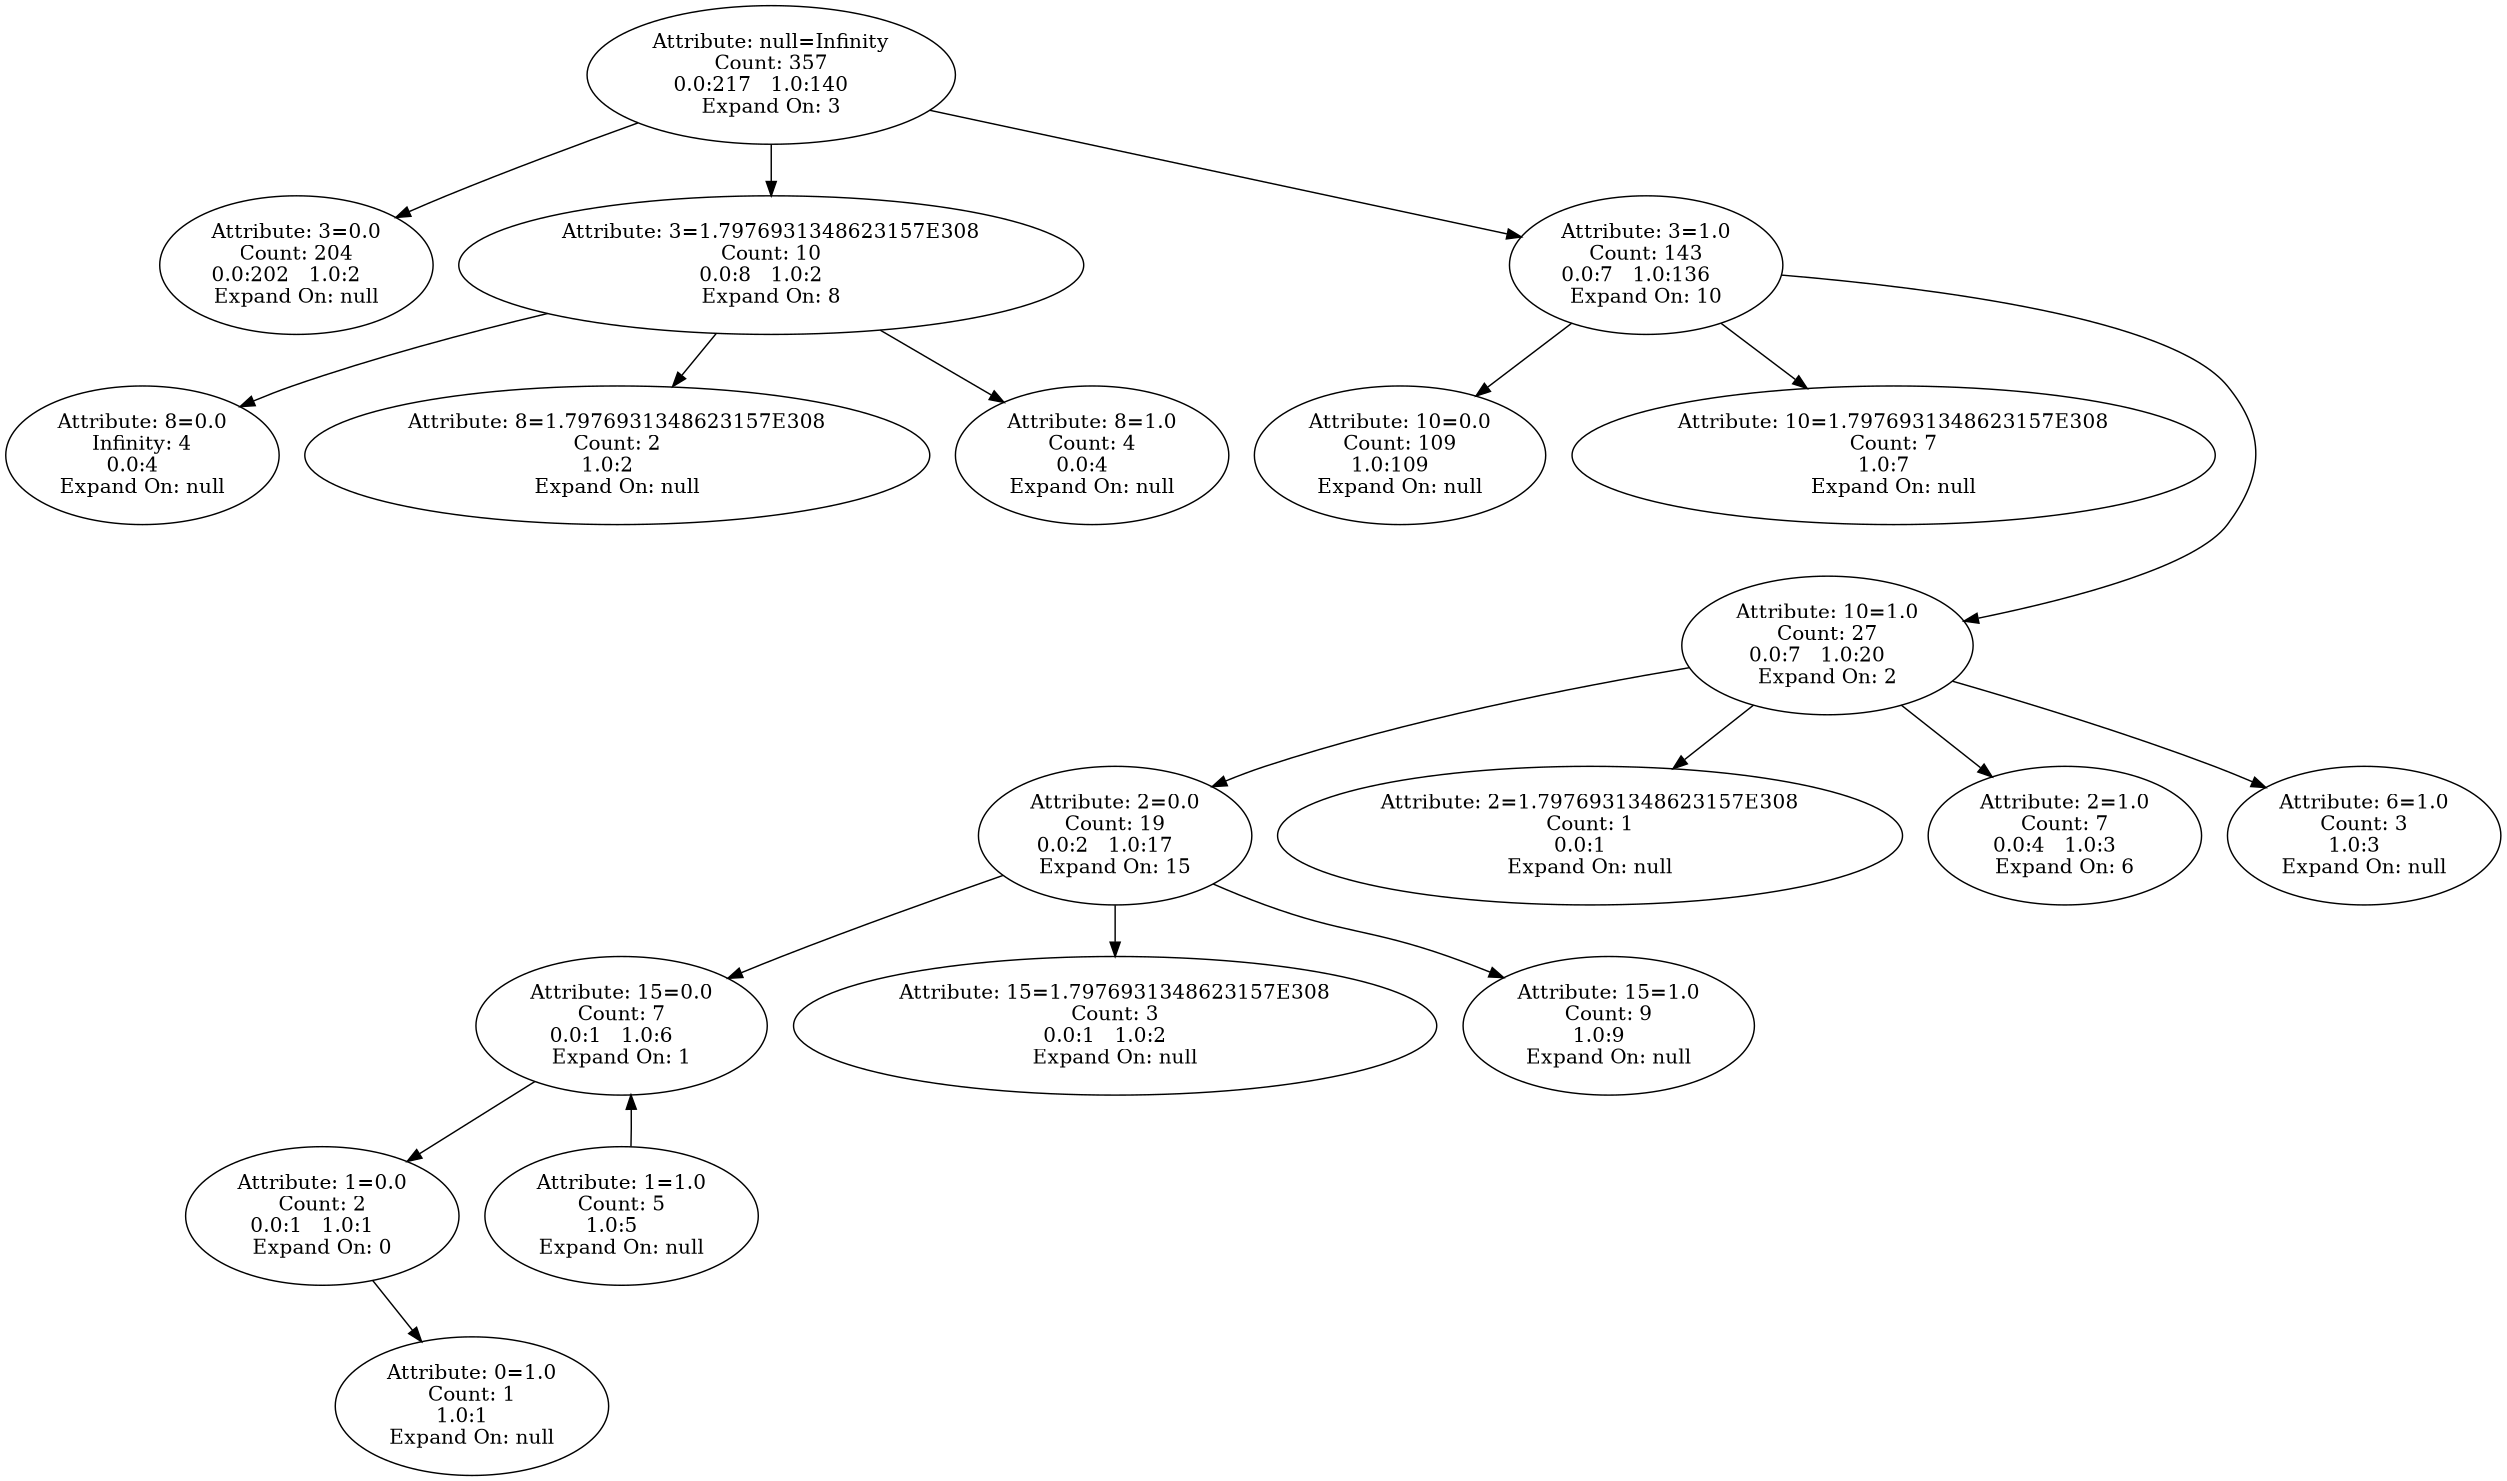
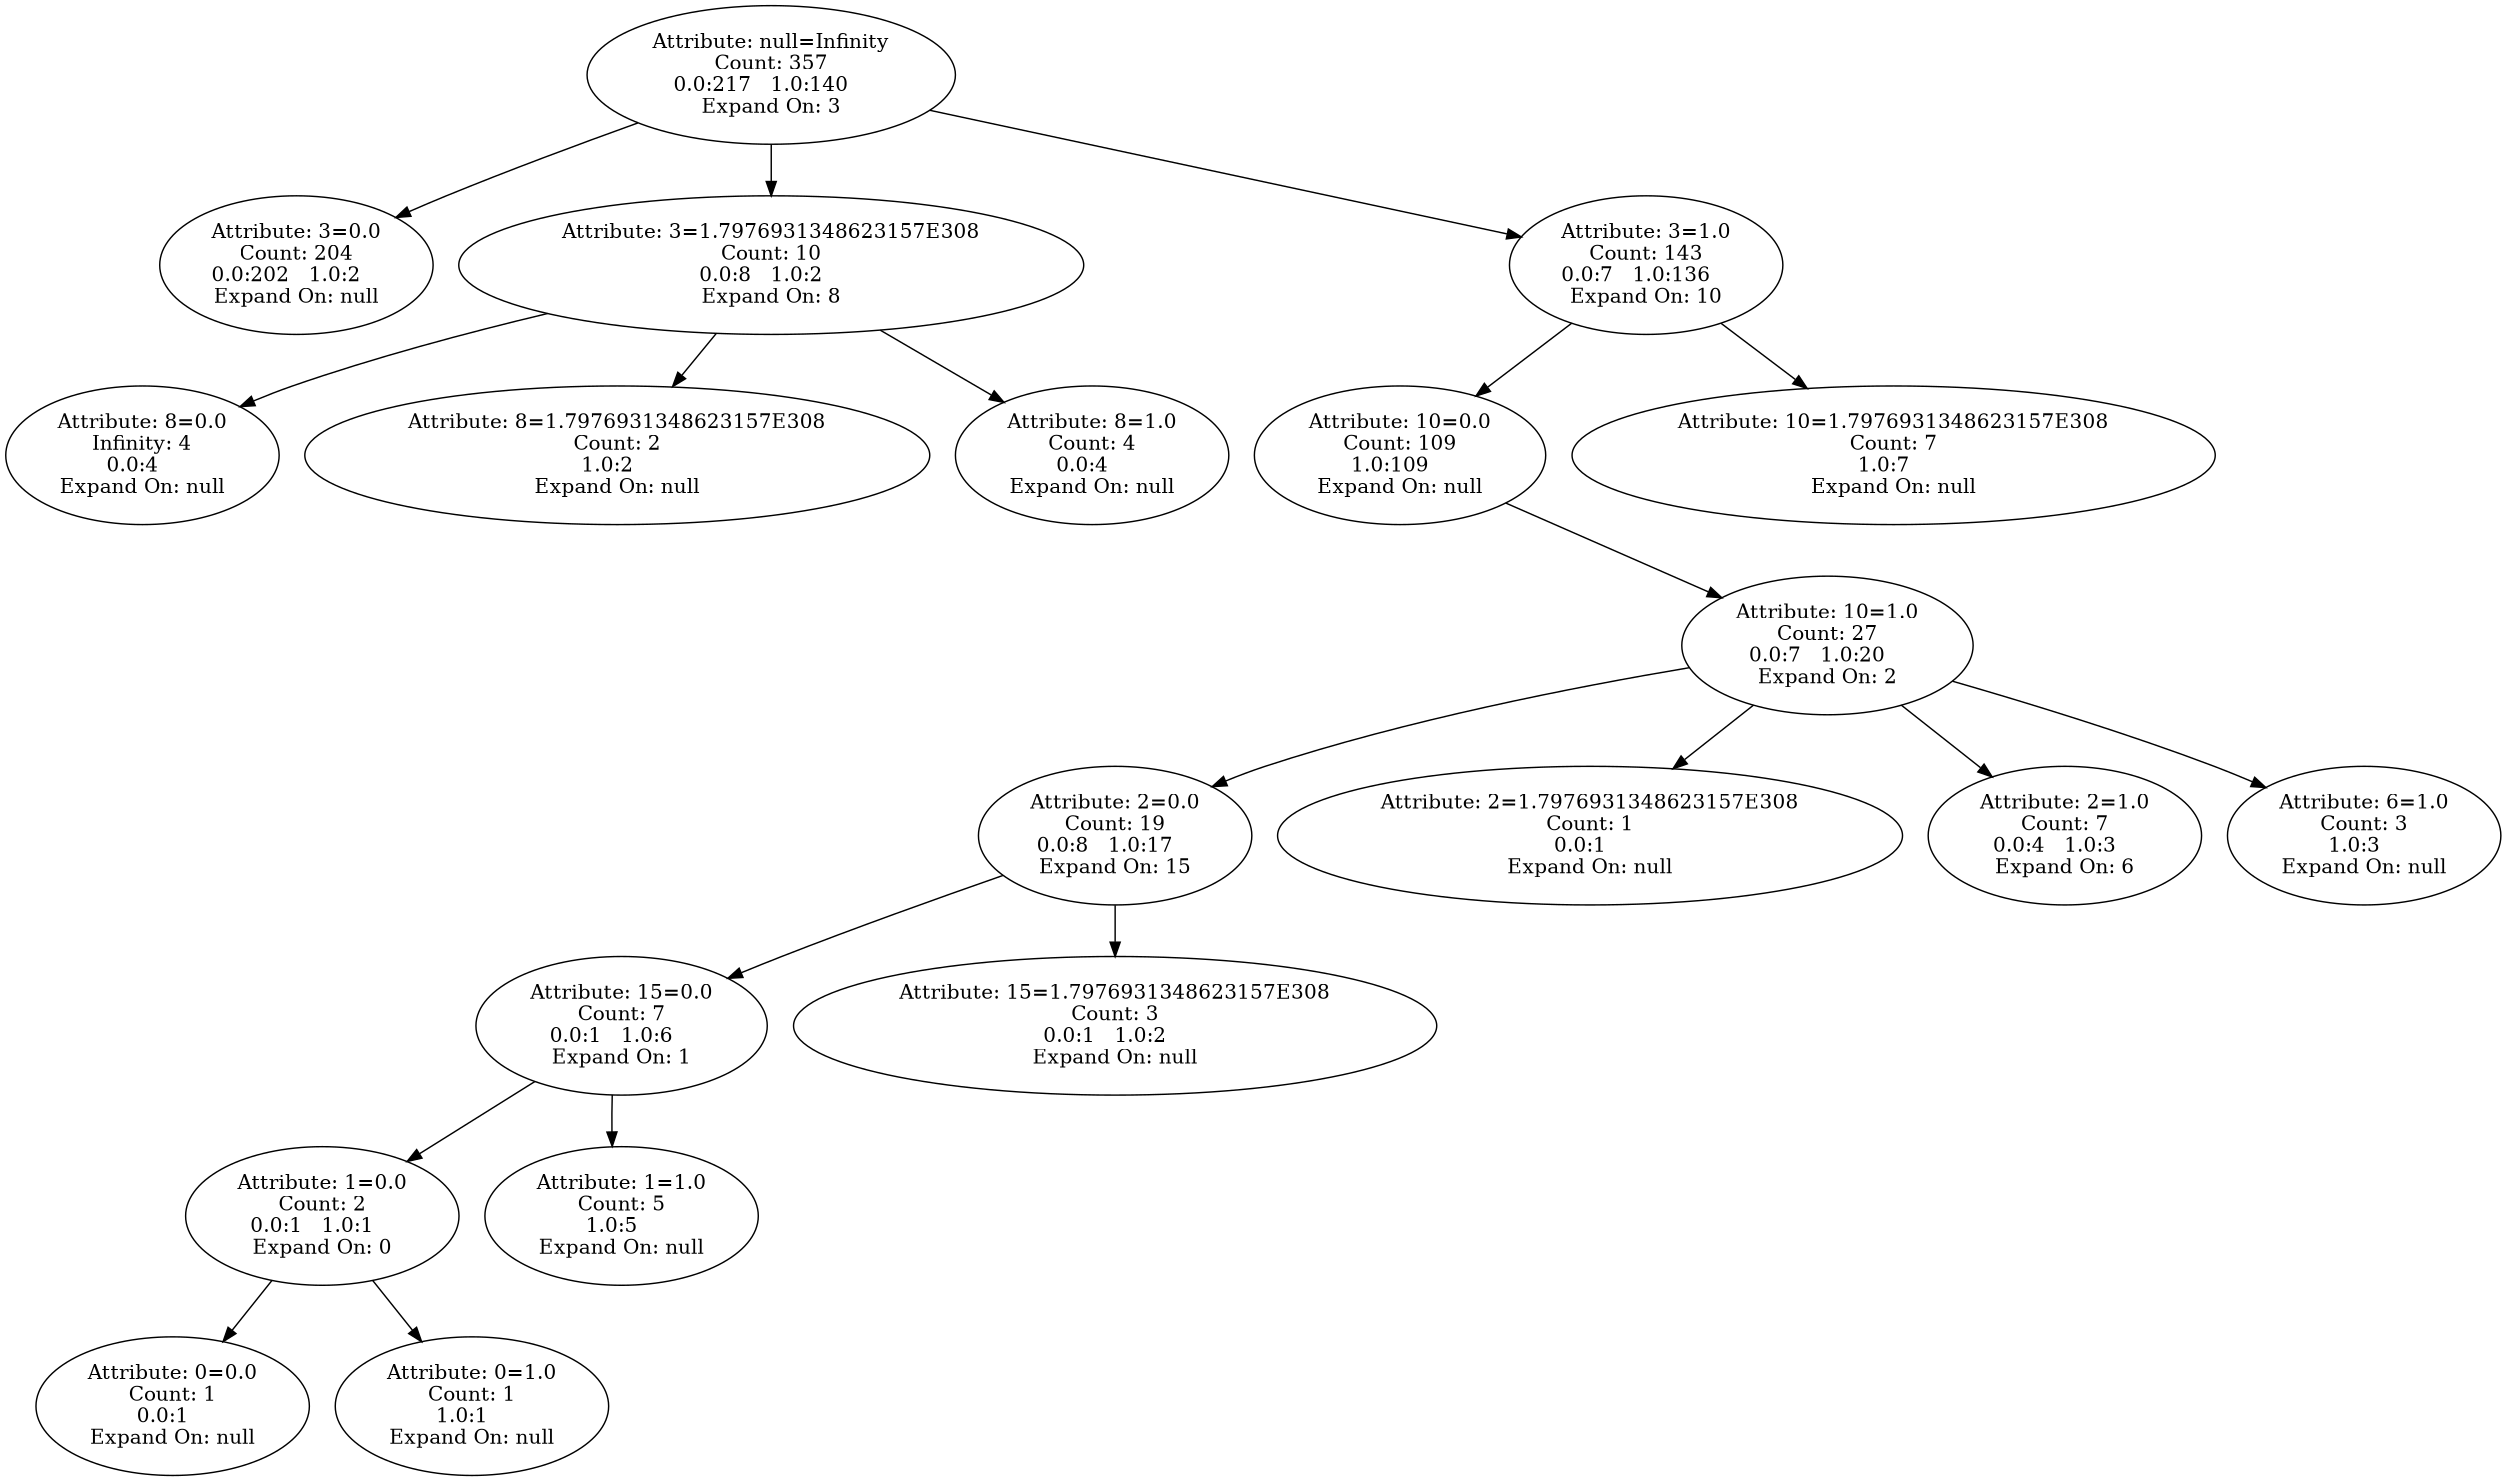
edge "Attribute: 3=1.0 Count: 143 0.0:7   1.0:136 Expand On: 10" -> "Attribute: 10=1.0 Count: 27 0.0:7   1.0:20 Expand On: 2": now "Attribute: 10=0.0 Count: 109 1.0:109 Expand On: null" -> "Attribute: 10=1.0 Count: 27 0.0:7   1.0:20 Expand On: 2"
node "Attribute: 2=0.0 Count: 19 0.0:2   1.0:17 Expand On: 15": label "Attribute: 2=0.0 Count: 19 0.0:2   1.0:17 Expand On: 15" -> "Attribute: 2=0.0 Count: 19 0.0:8   1.0:17 Expand On: 15"
node "Attribute: 15=1.0 Count: 9 1.0:9 Expand On: null": removed
edge "Attribute: 1=1.0 Count: 5 1.0:5 Expand On: null" -> "Attribute: 15=0.0 Count: 7 0.0:1   1.0:6 Expand On: 1": reversed
node "Attribute: 0=0.0 Count: 1 0.0:1 Expand On: null": added
